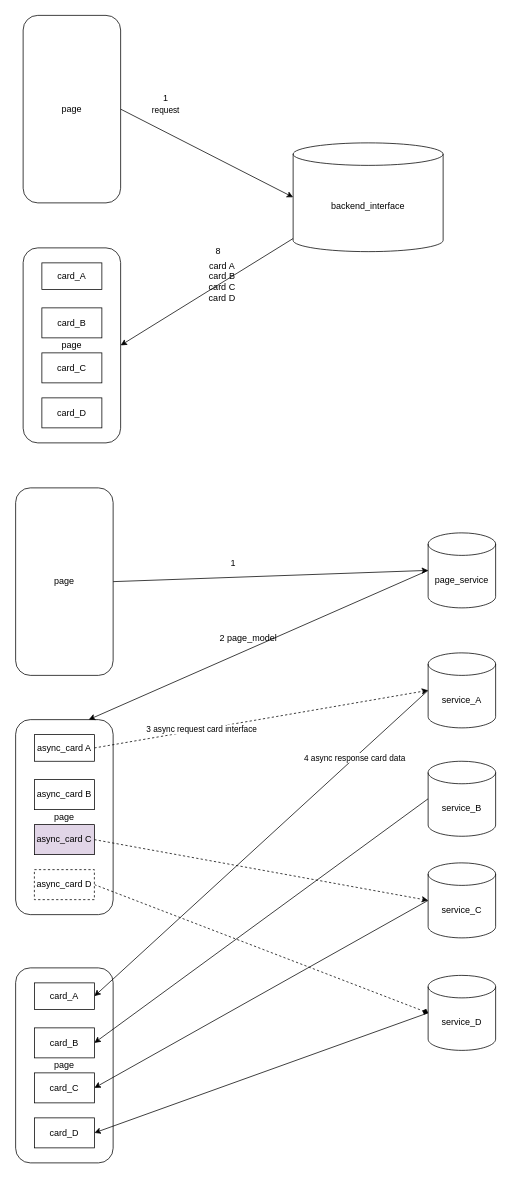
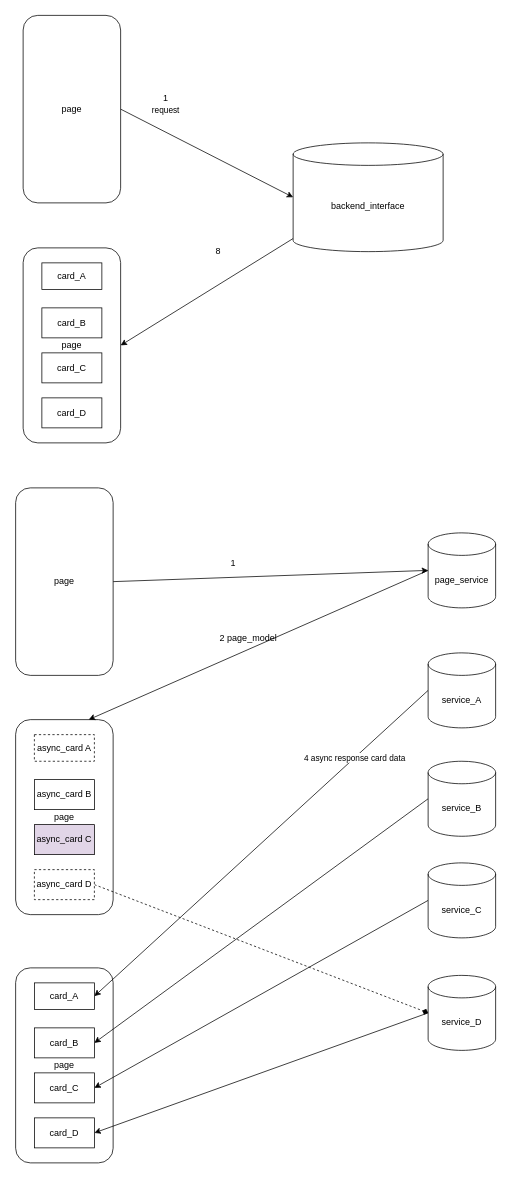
node "card A card B card C card D": removed
edge "async_card A" -> "service_A": removed, label "3 async request card interface"
node "async_card A": style solid -> dashed
edge "async_card C" -> "service_C": removed
